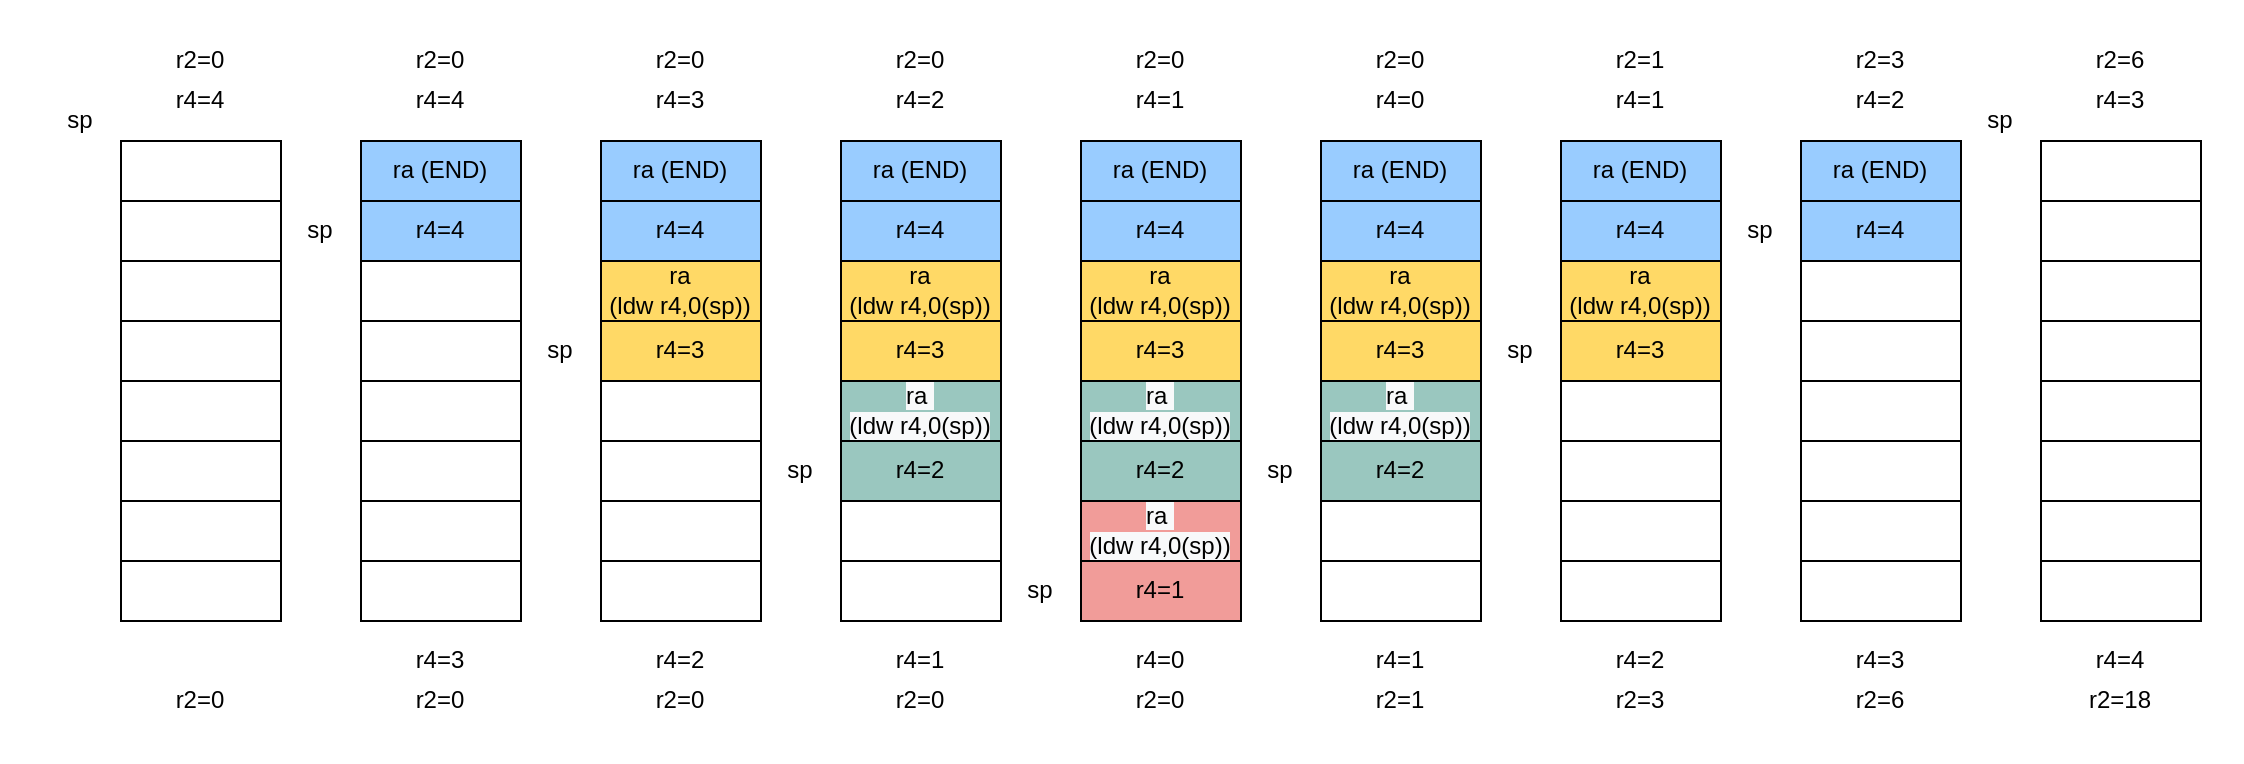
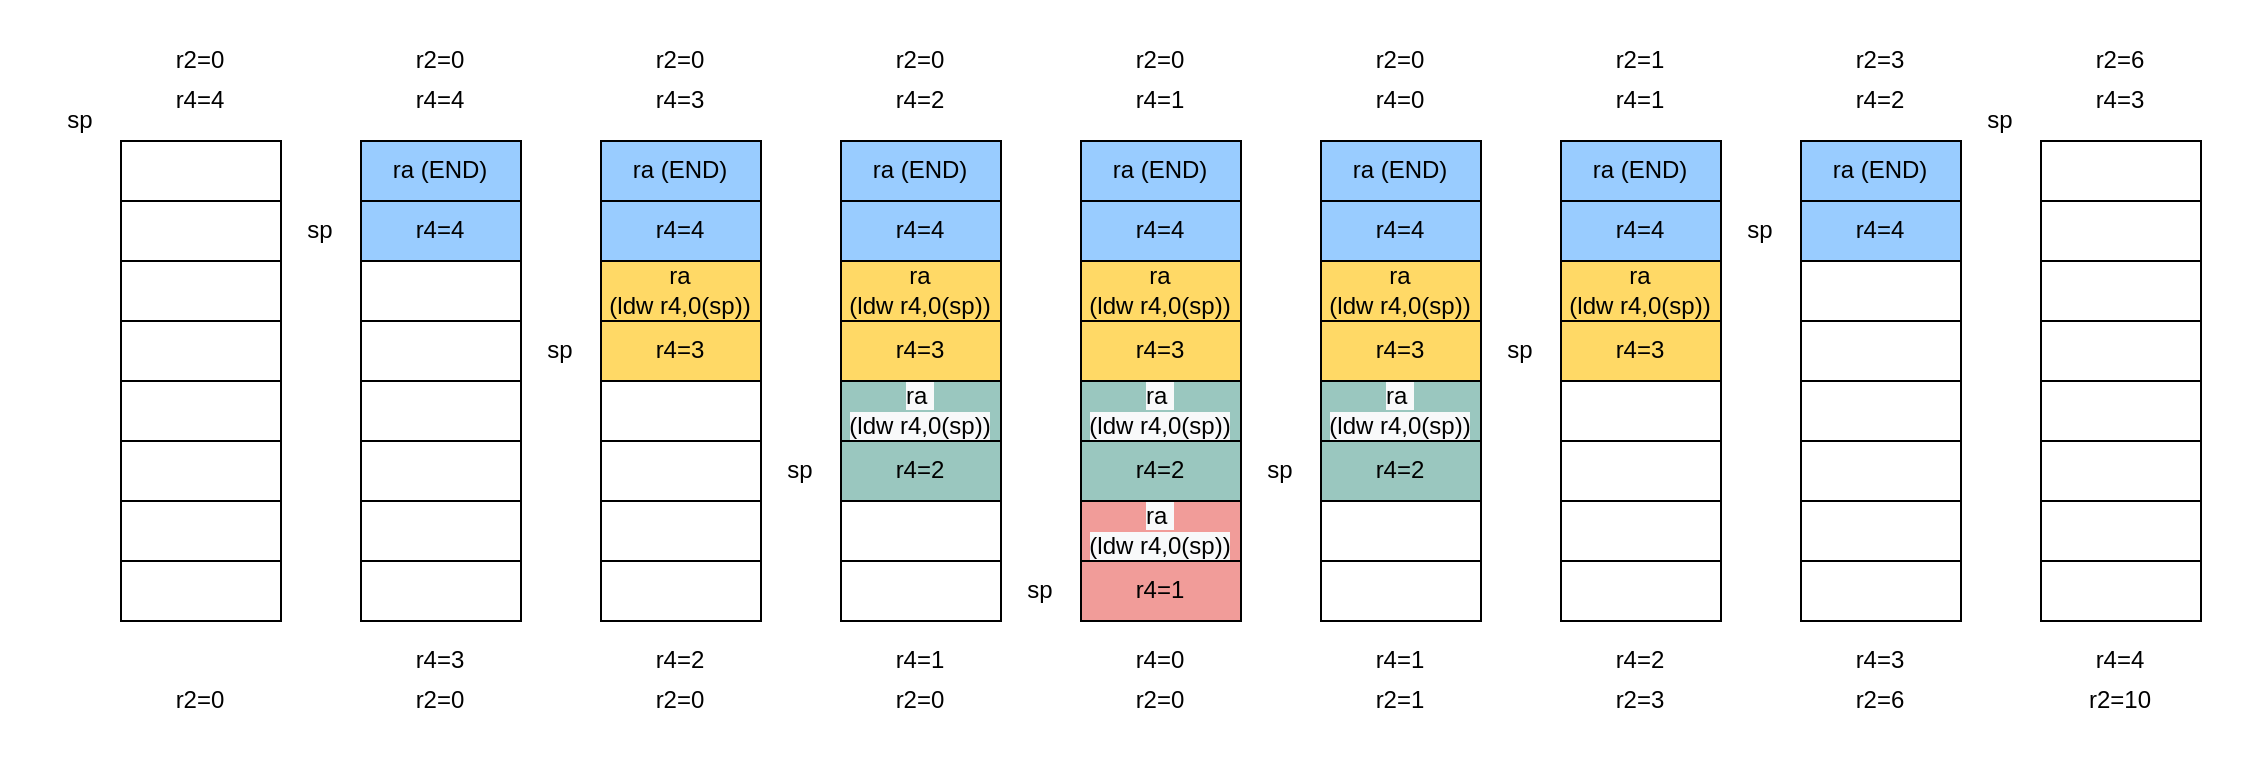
node "r2=18": label "r2=18" -> "r2=10"
